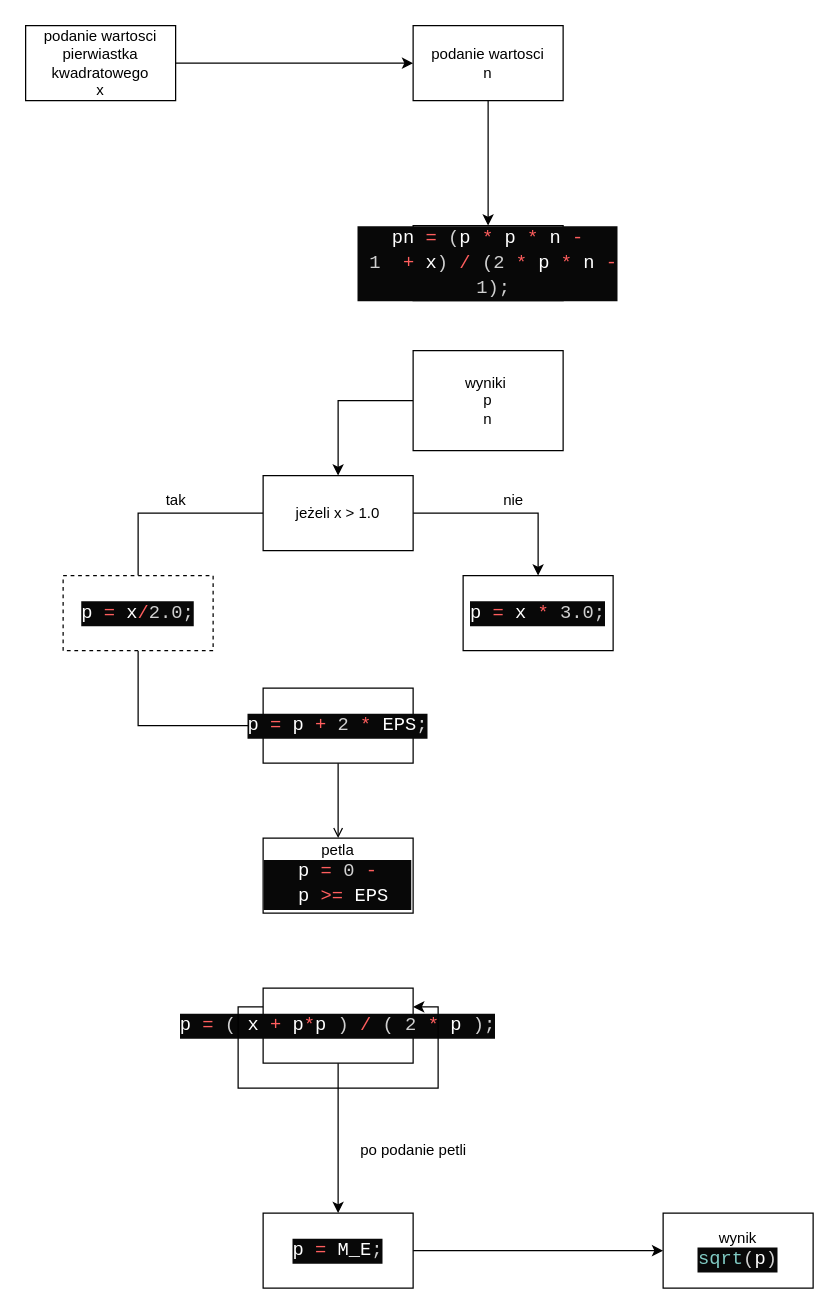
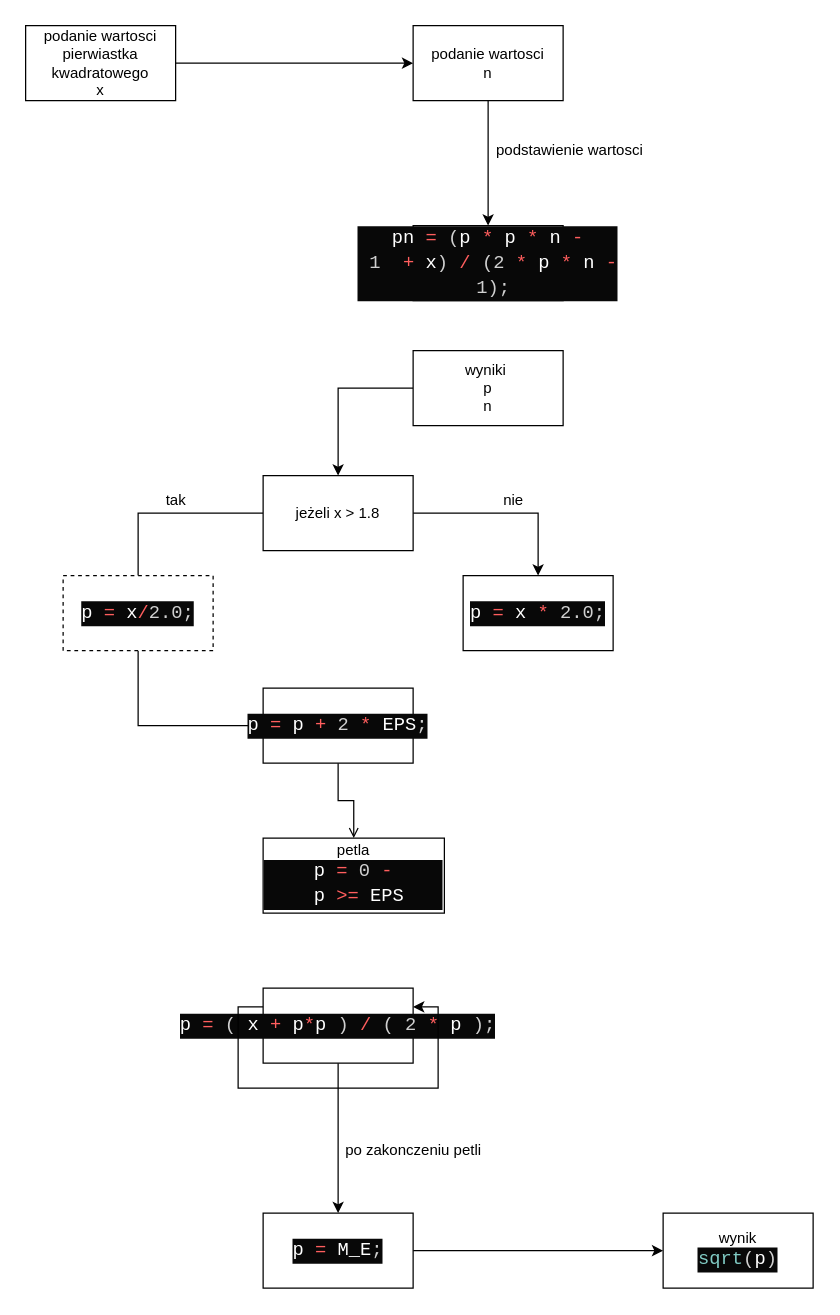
node "podstawienie wartosci": added
node "wyniki p n": size 150x100 -> 150x75
node "jeżeli x > 1.0": label "jeżeli x > 1.0" -> "jeżeli x > 1.8"
node "p = x * 3.0;": label "p = x * 3.0;" -> "p = x * 2.0;"
node "petla p = 0 - p >= EPS": size 150x75 -> 181x75
node "po podanie petli": label "po podanie petli" -> "po zakonczeniu petli"
